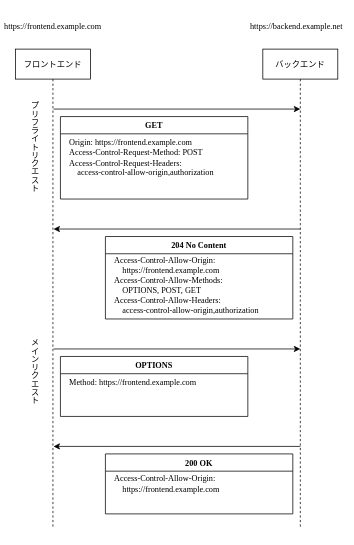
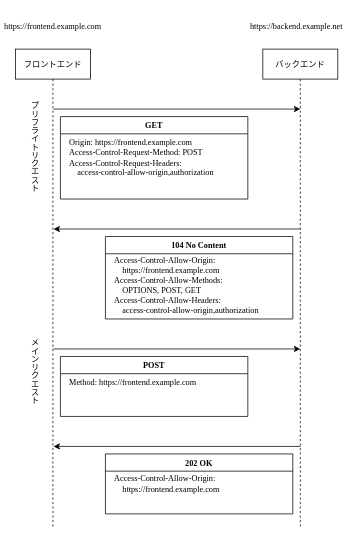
node "204 No Content": label "204 No Content" -> "104 No Content"
node "OPTIONS": label "OPTIONS" -> "POST"
node "200 OK": label "200 OK" -> "202 OK"
